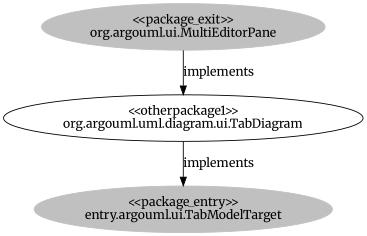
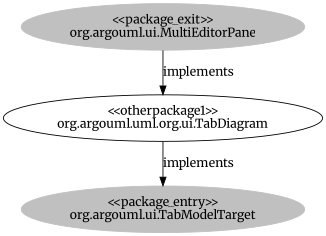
node "<<otherpackage1>> org.argouml.uml.diagram.ui.TabDiagram": label "<<otherpackage1>> org.argouml.uml.diagram.ui.TabDiagram" -> "<<otherpackage1>> org.argouml.uml.org.ui.TabDiagram"
node "<<package_entry>> entry.argouml.ui.TabModelTarget": label "<<package_entry>> entry.argouml.ui.TabModelTarget" -> "<<package_entry>> org.argouml.ui.TabModelTarget"
